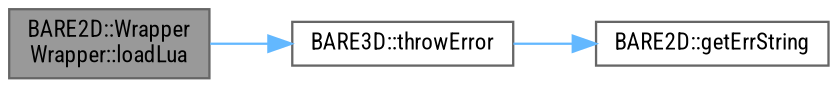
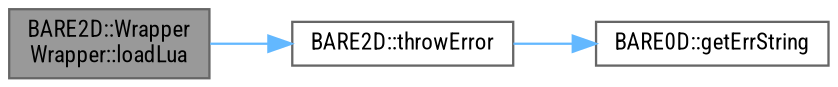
node "BARE3D::throwError": label "BARE3D::throwError" -> "BARE2D::throwError"
node "BARE2D::getErrString": label "BARE2D::getErrString" -> "BARE0D::getErrString"
